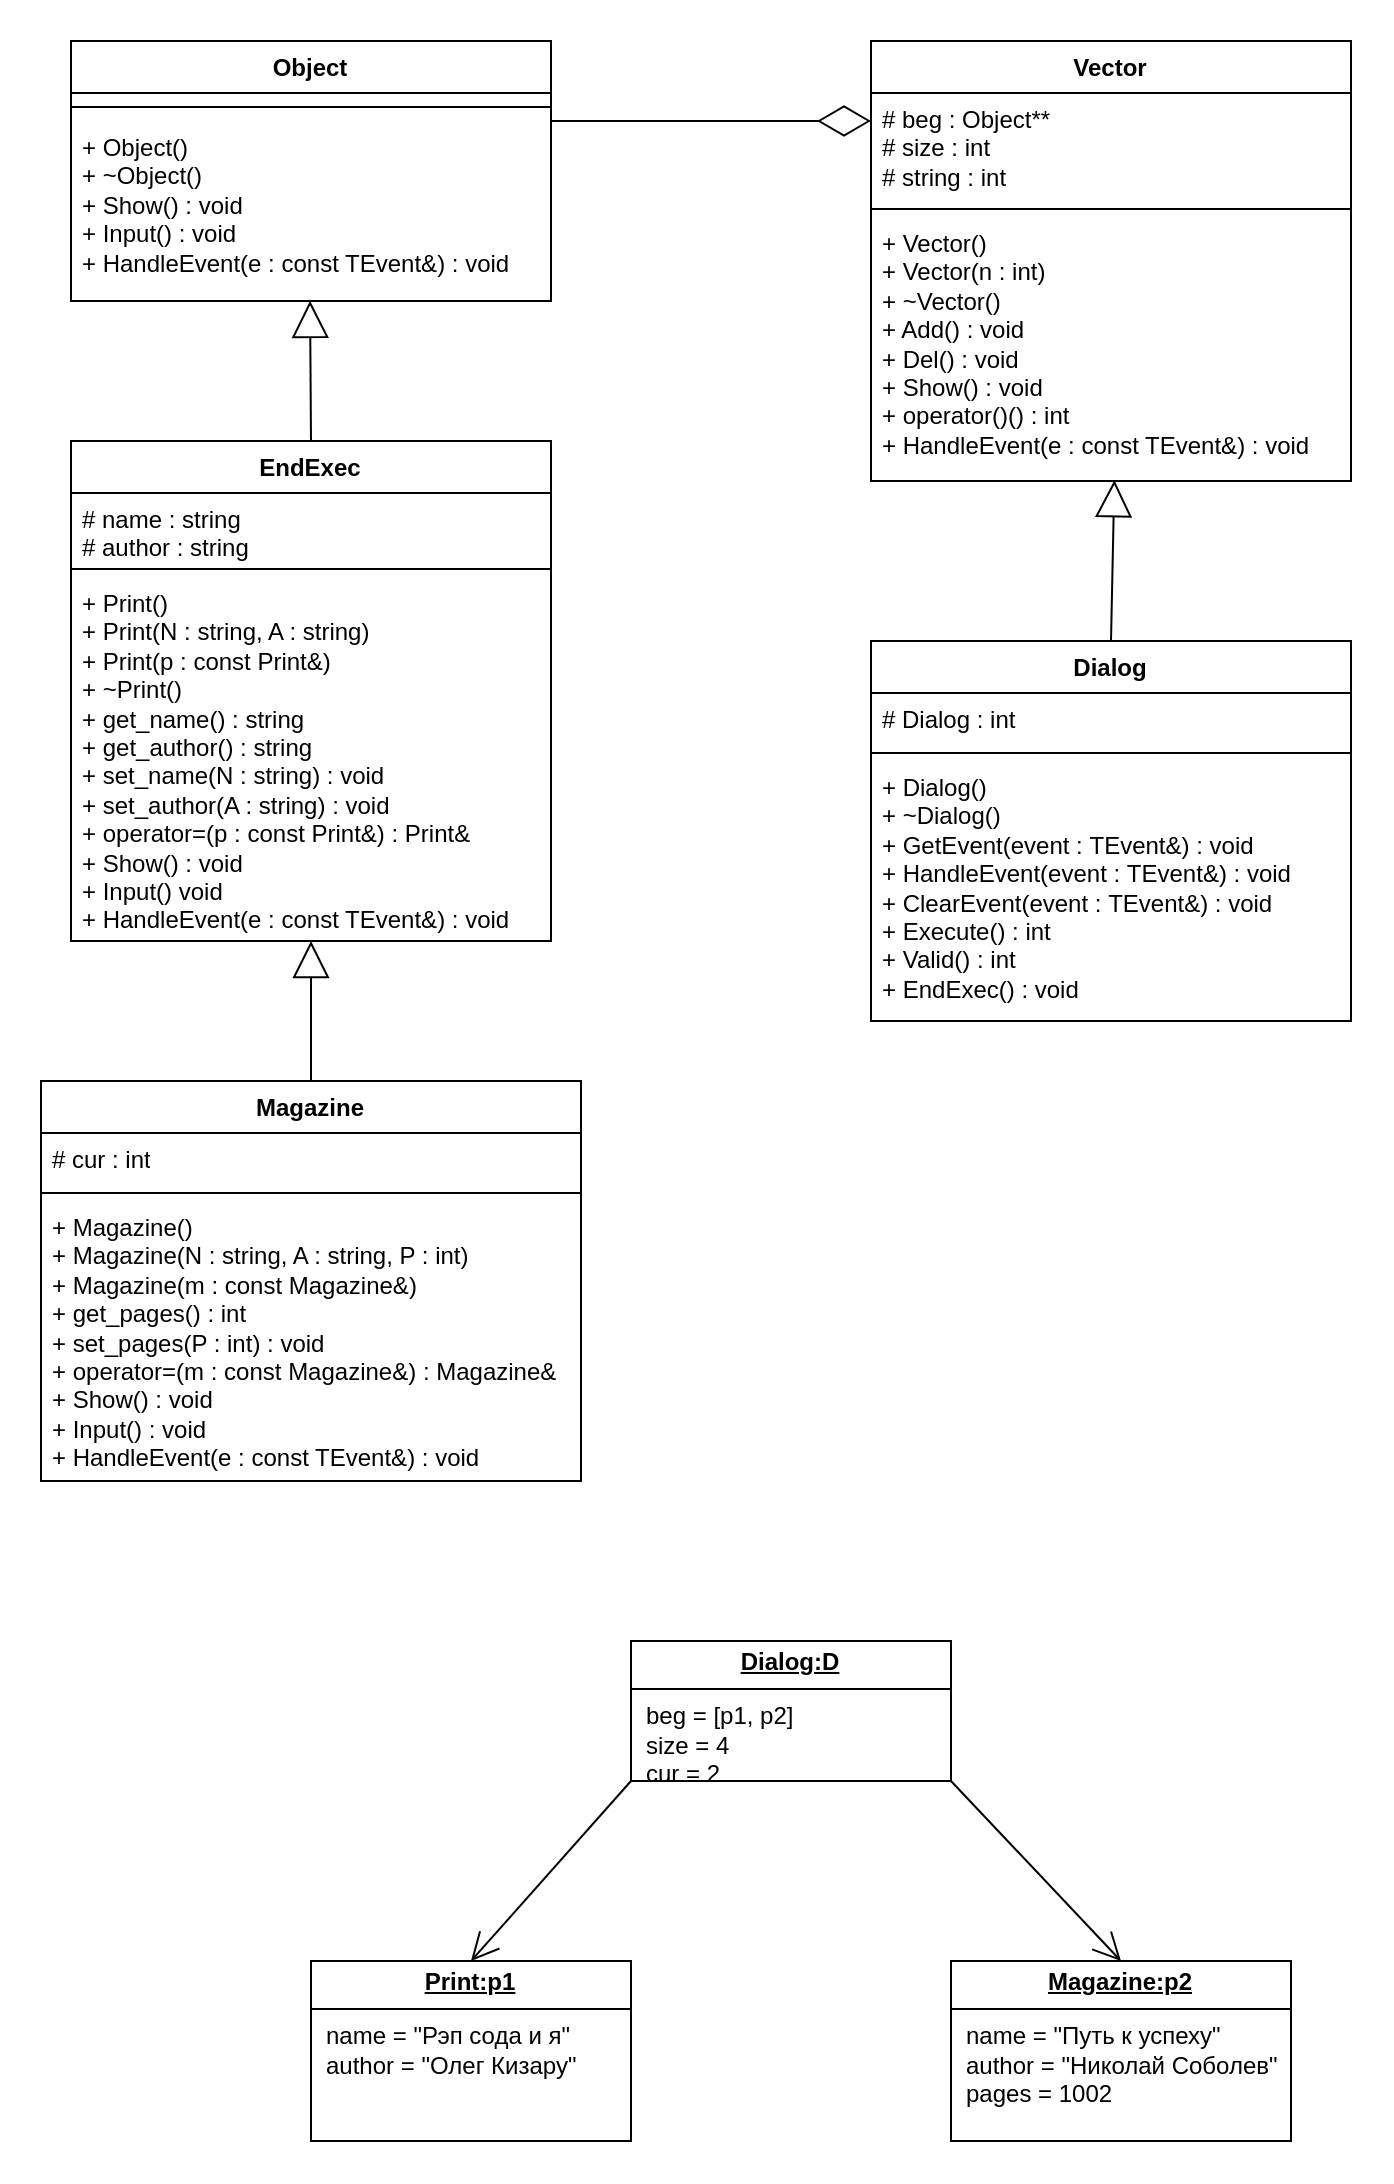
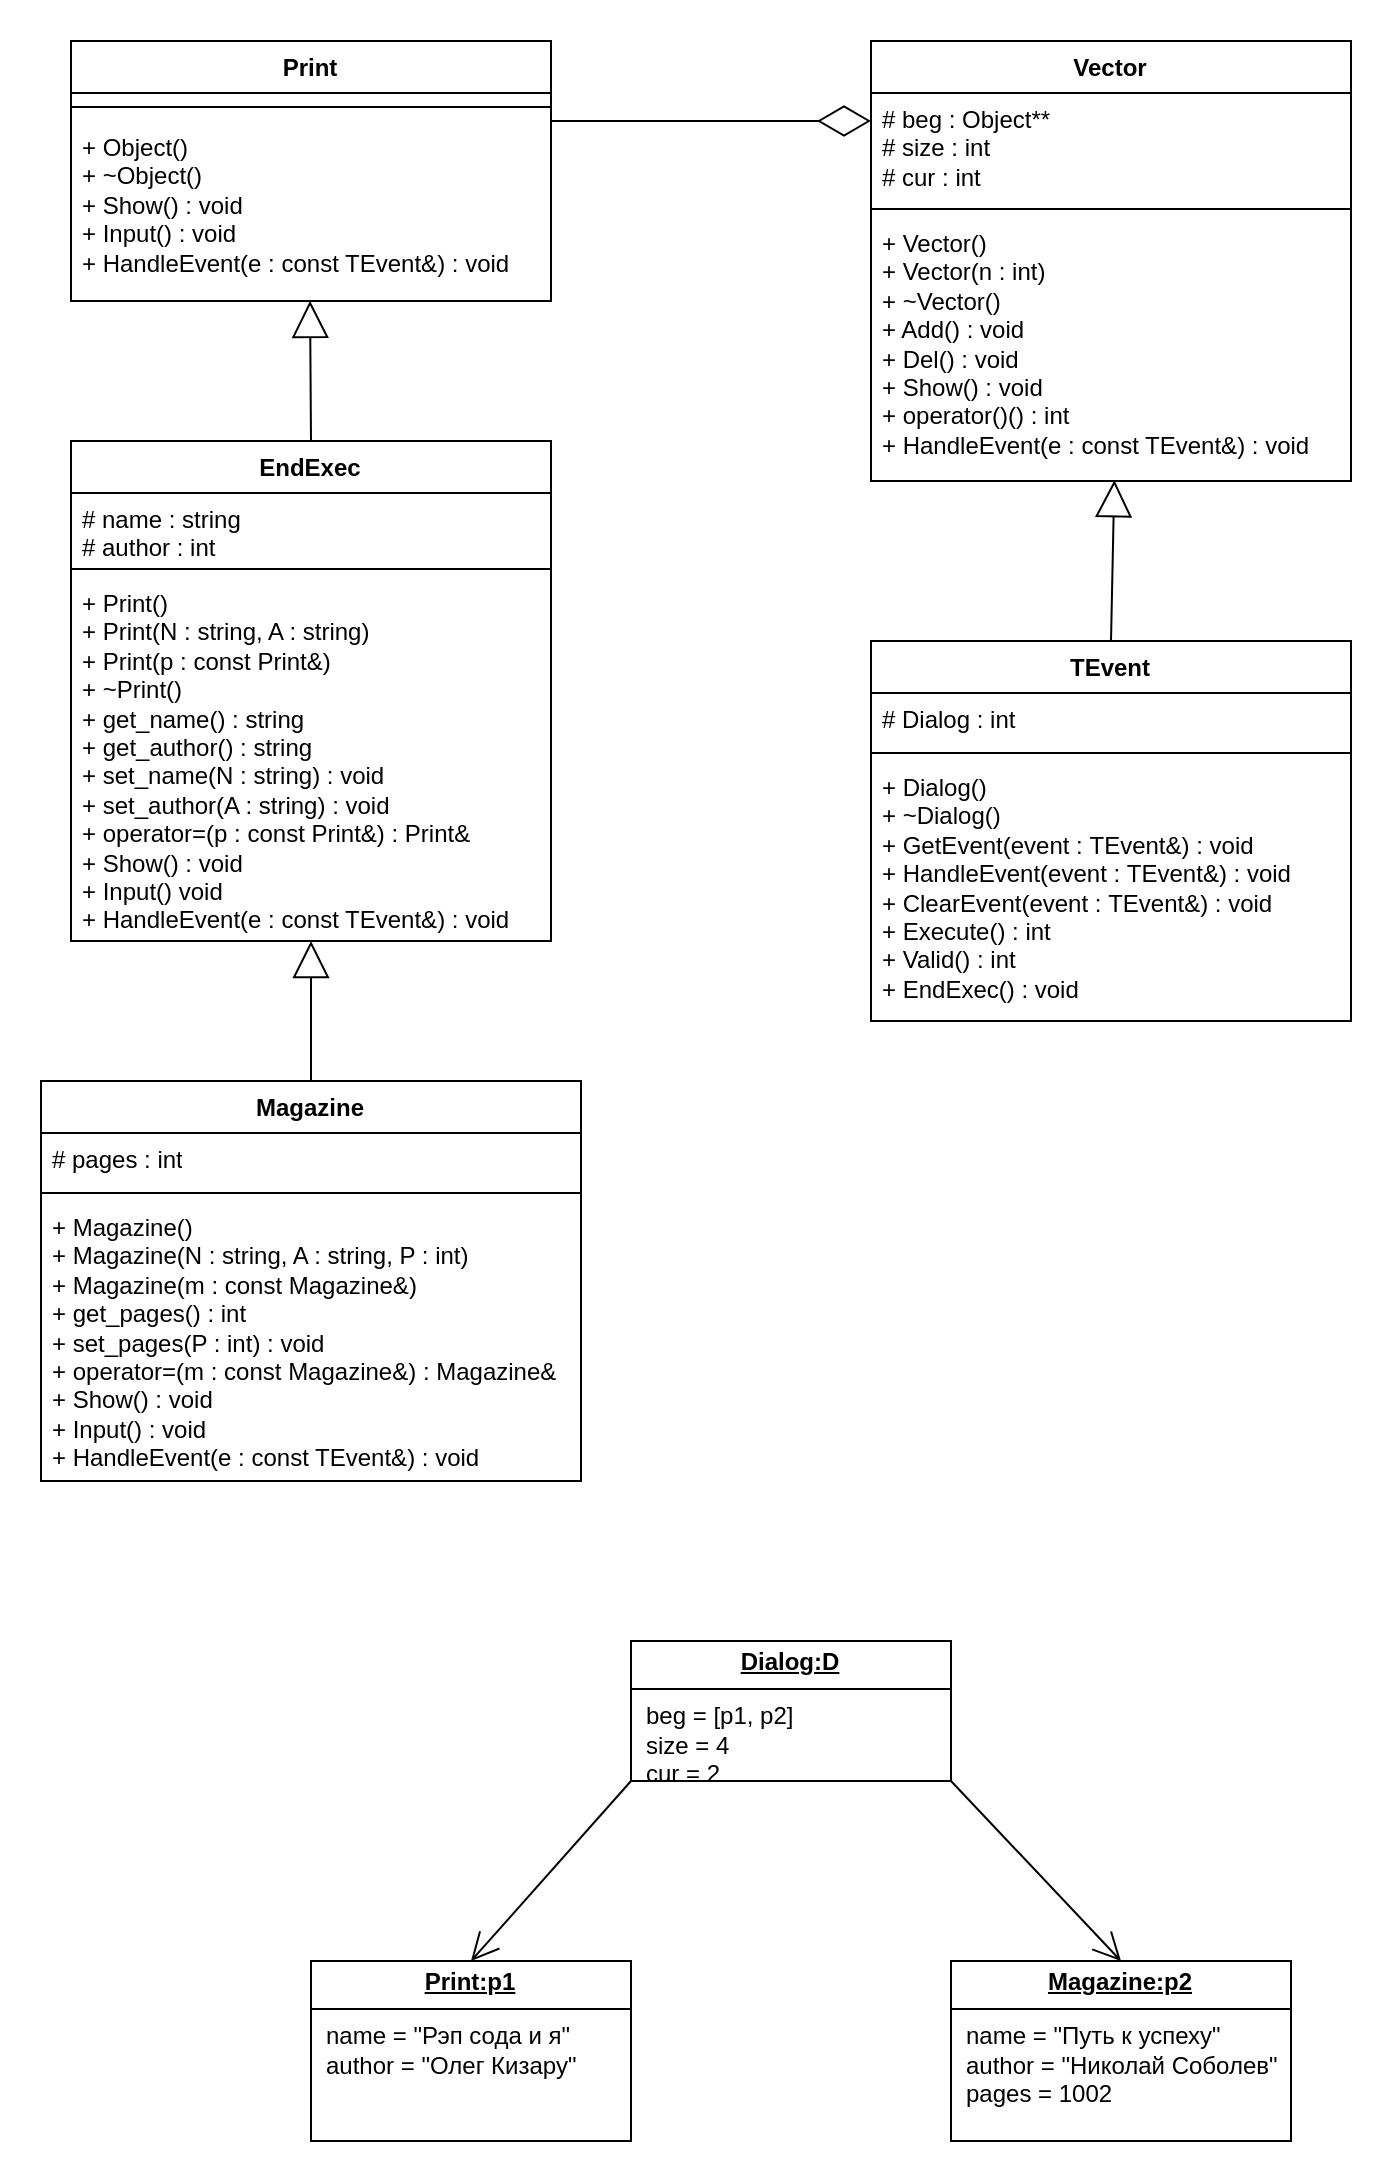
node "Object": label "Object" -> "Print"
node "# beg : Object** # size : int # string : int": label "# beg : Object** # size : int # string : int" -> "# beg : Object** # size : int # cur : int"
node "# name : string # author : string": label "# name : string # author : string" -> "# name : string # author : int"
node "Dialog": label "Dialog" -> "TEvent"
node "# cur : int": label "# cur : int" -> "# pages : int"
